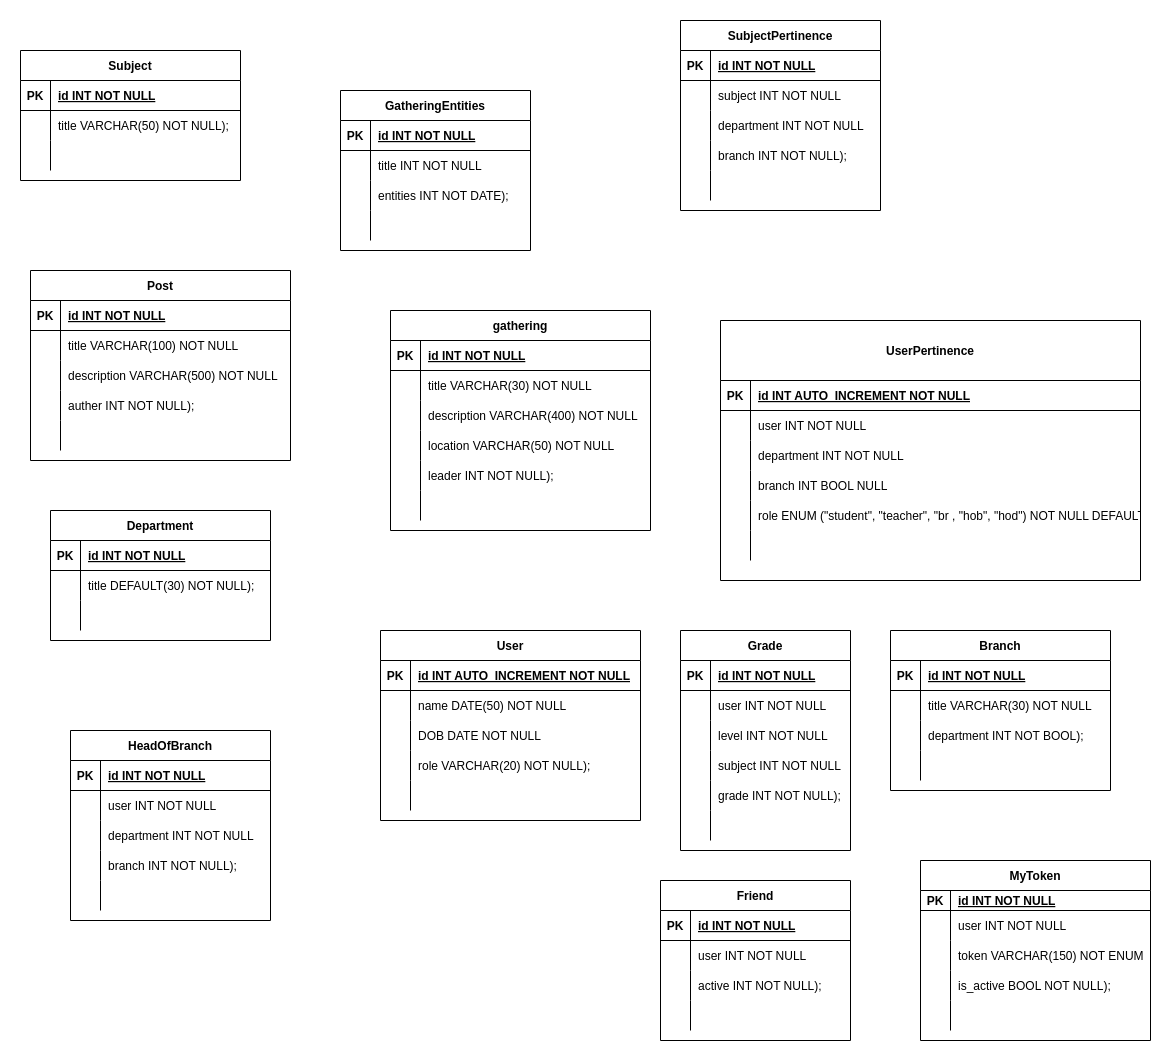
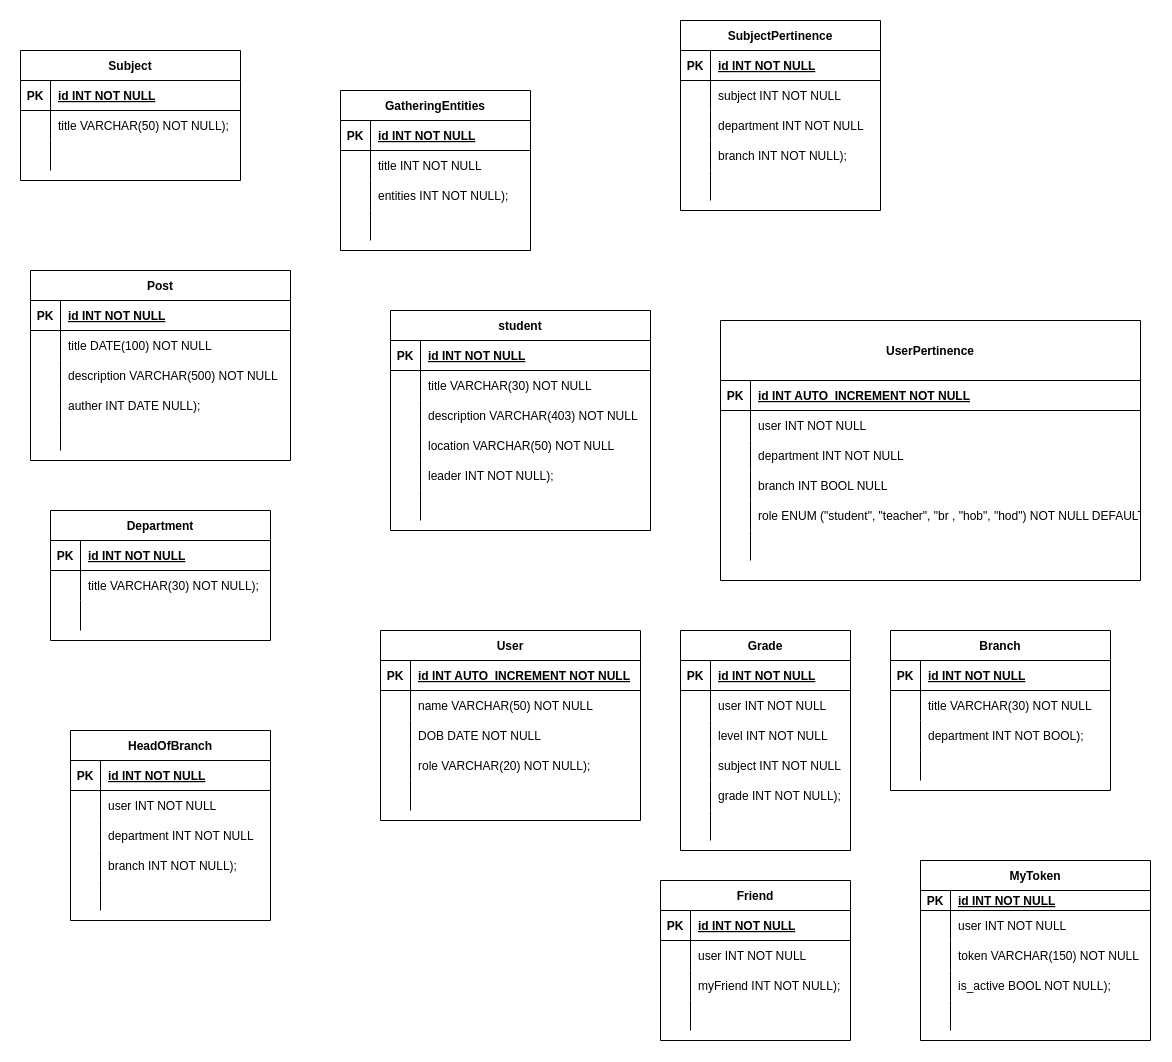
node "entities INT NOT DATE);": label "entities INT NOT DATE);" -> "entities INT NOT NULL);"
node "gathering": label "gathering" -> "student"
node "title VARCHAR(100) NOT NULL": label "title VARCHAR(100) NOT NULL" -> "title DATE(100) NOT NULL"
node "auther INT NOT NULL);": label "auther INT NOT NULL);" -> "auther INT DATE NULL);"
node "description VARCHAR(400) NOT NULL": label "description VARCHAR(400) NOT NULL" -> "description VARCHAR(403) NOT NULL"
node "title DEFAULT(30) NOT NULL);": label "title DEFAULT(30) NOT NULL);" -> "title VARCHAR(30) NOT NULL);"
node "name DATE(50) NOT NULL": label "name DATE(50) NOT NULL" -> "name VARCHAR(50) NOT NULL"
node "token VARCHAR(150) NOT ENUM": label "token VARCHAR(150) NOT ENUM" -> "token VARCHAR(150) NOT NULL"
node "active INT NOT NULL);": label "active INT NOT NULL);" -> "myFriend INT NOT NULL);"
